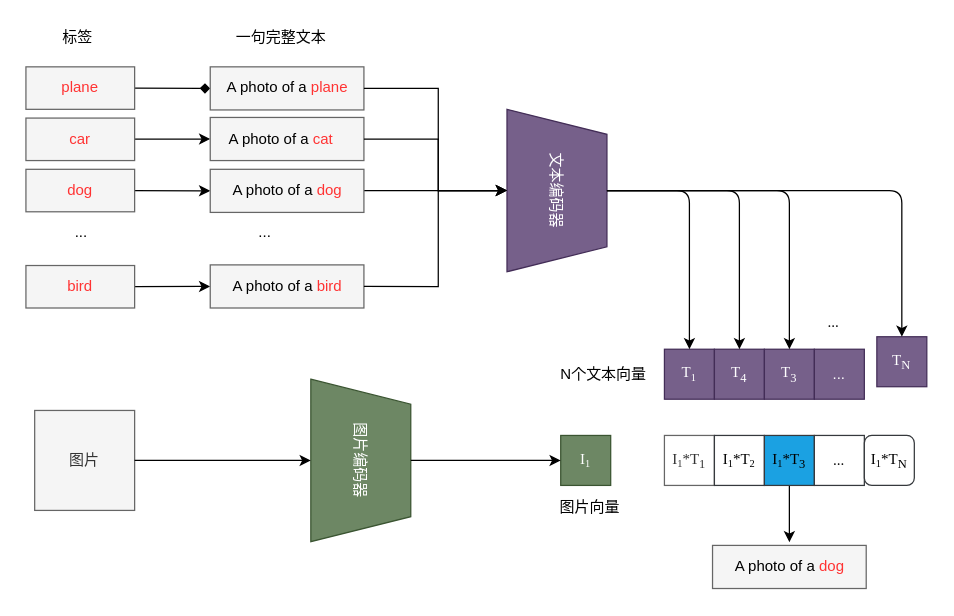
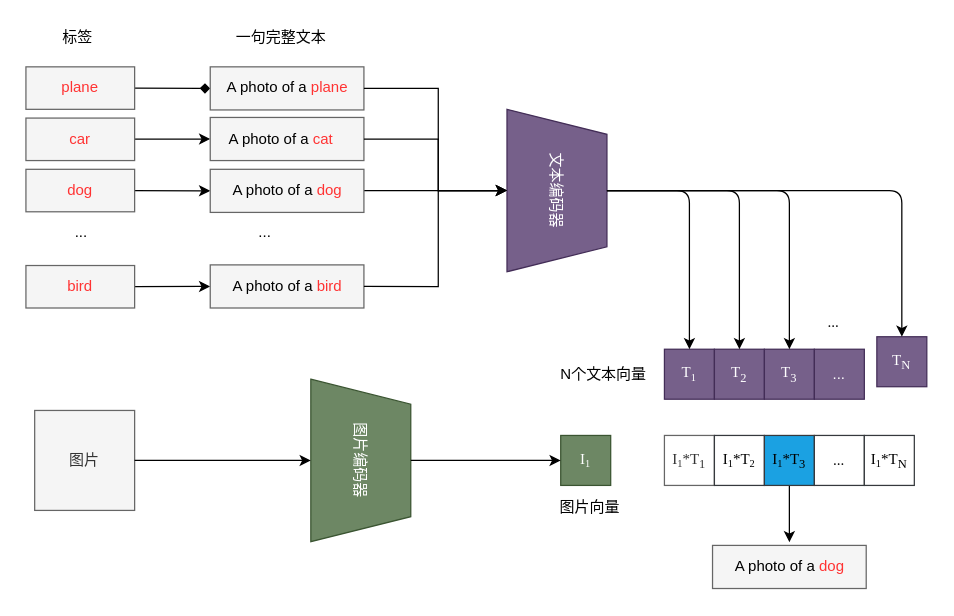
node "T4": label "T4" -> "T2"
node "I1*TN": shape rounded rectangle -> rectangle
